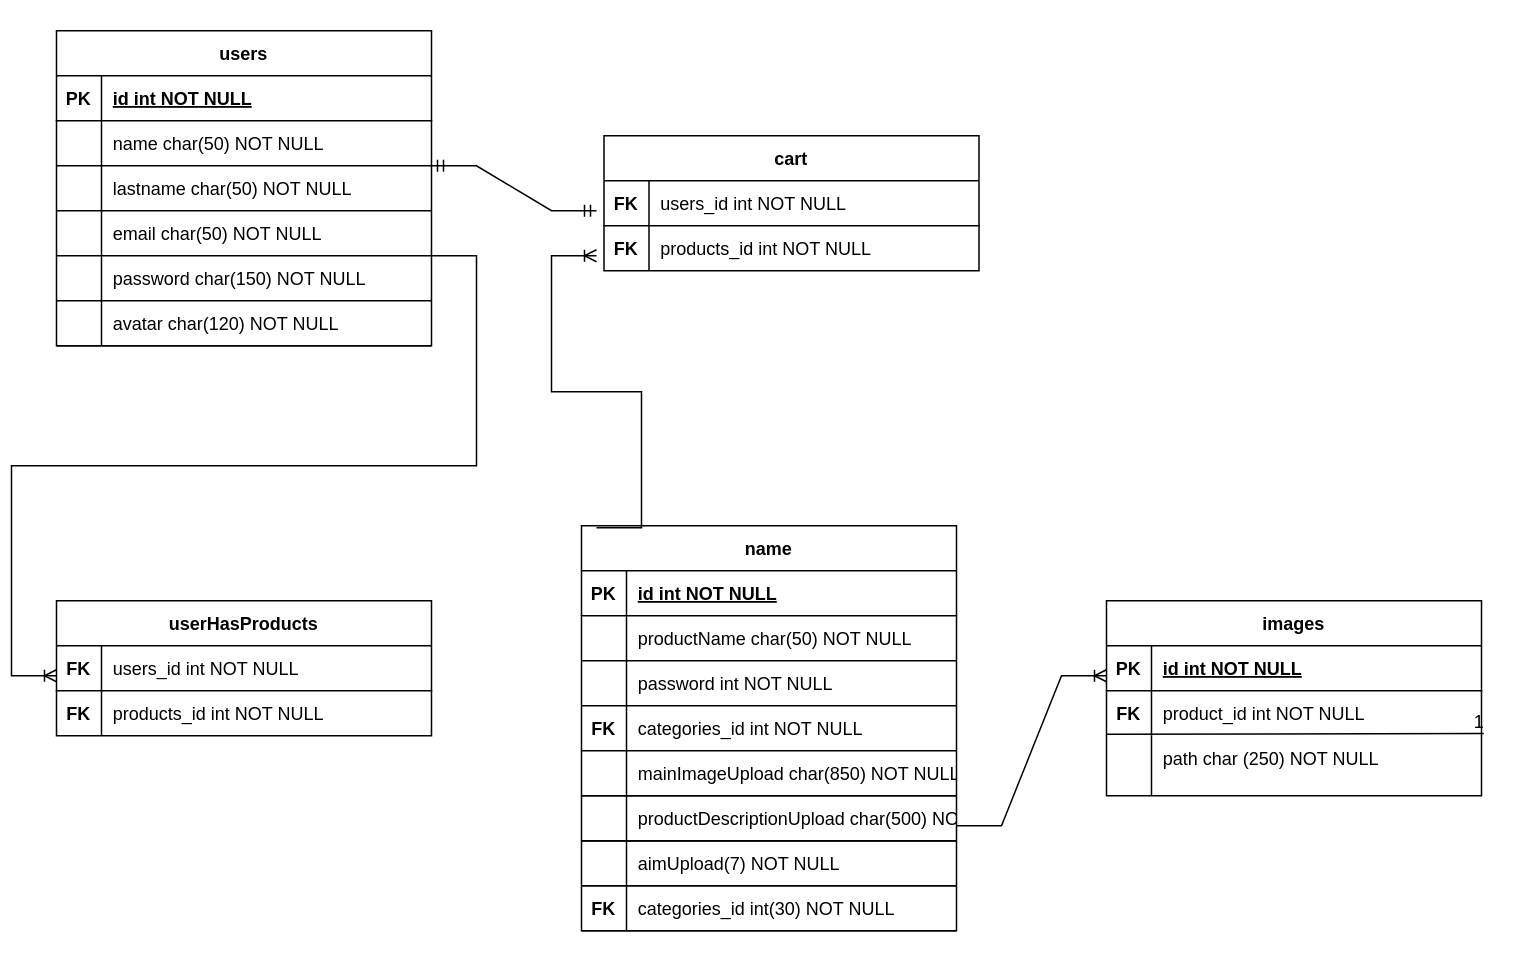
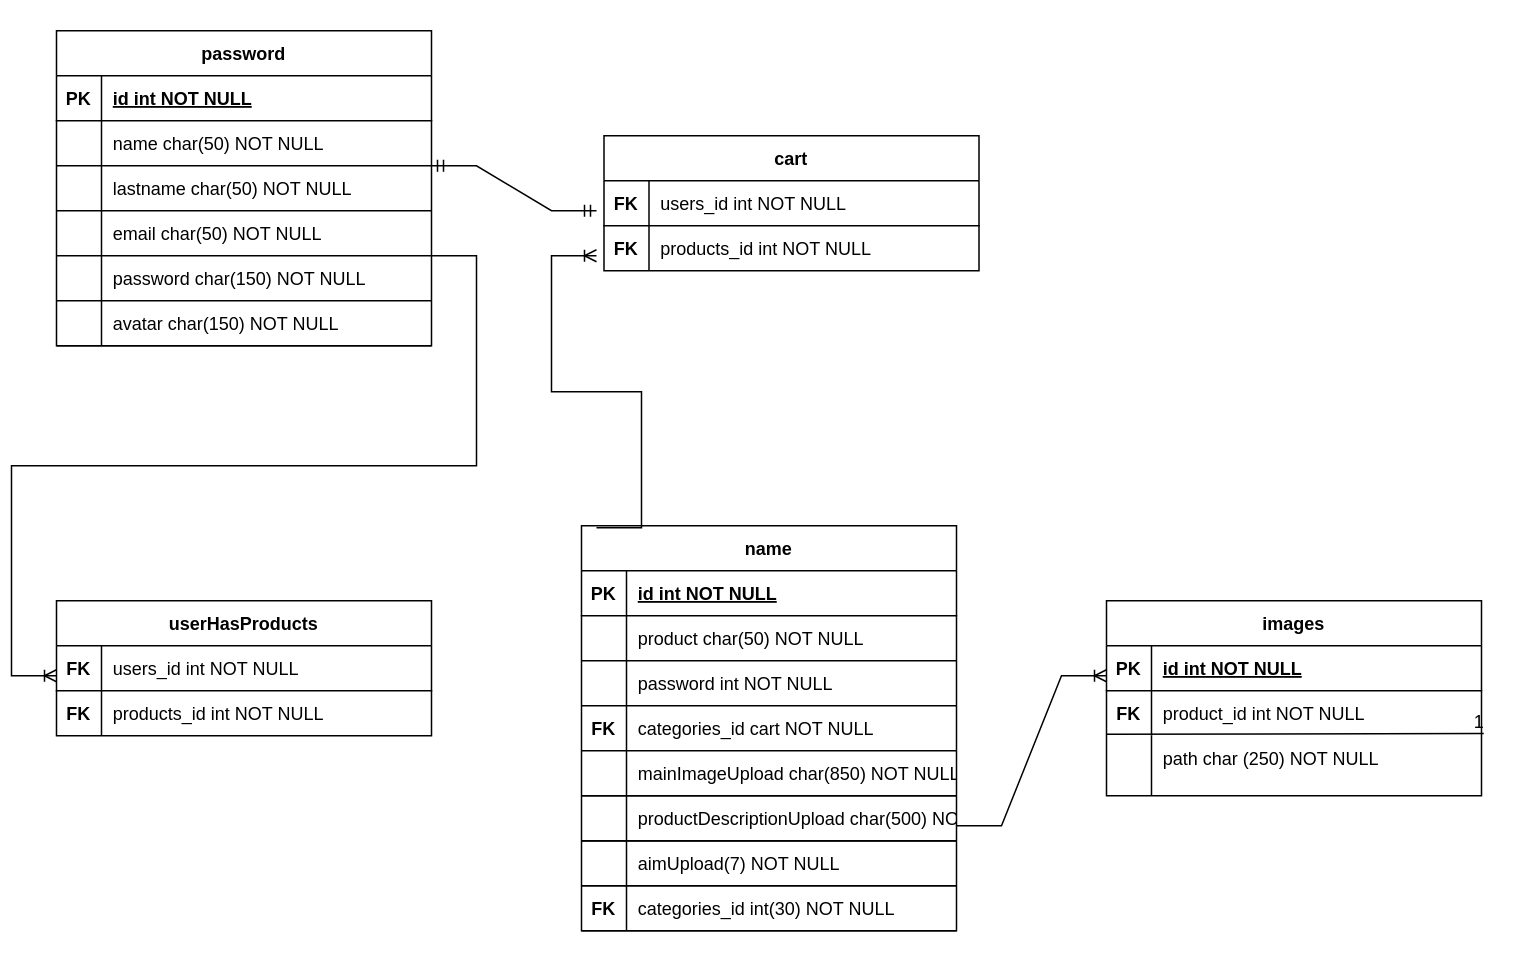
node "users": label "users" -> "password"
node "avatar char(120) NOT NULL": label "avatar char(120) NOT NULL" -> "avatar char(150) NOT NULL"
node "productName char(50) NOT NULL": label "productName char(50) NOT NULL" -> "product char(50) NOT NULL"
node "categories_id int NOT NULL": label "categories_id int NOT NULL" -> "categories_id cart NOT NULL"
